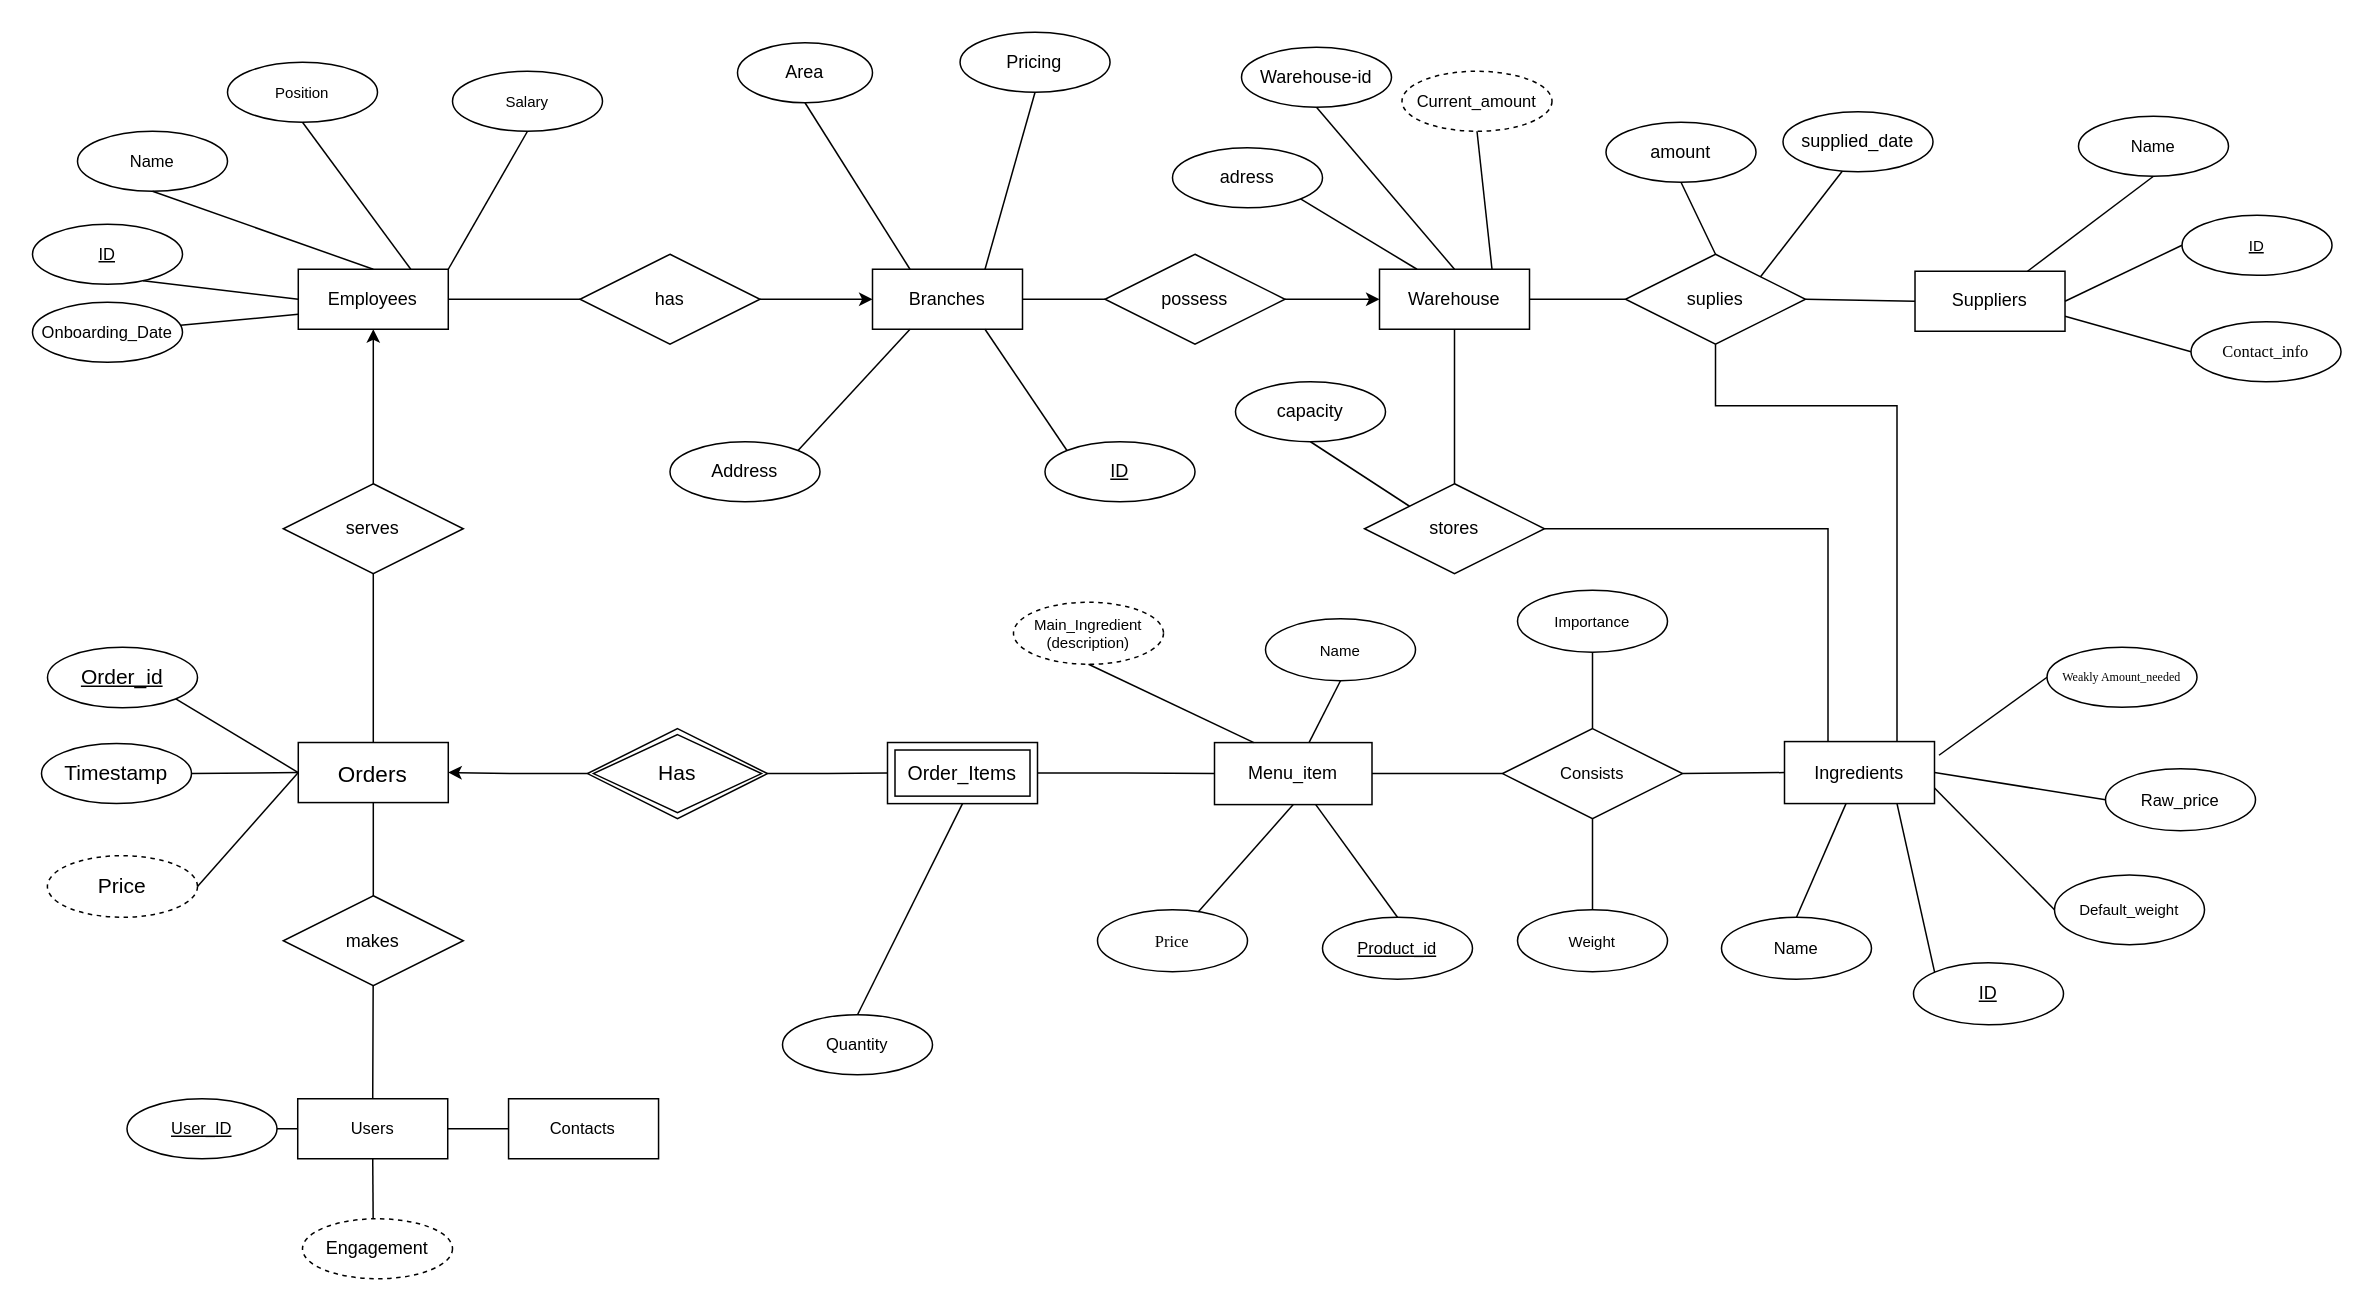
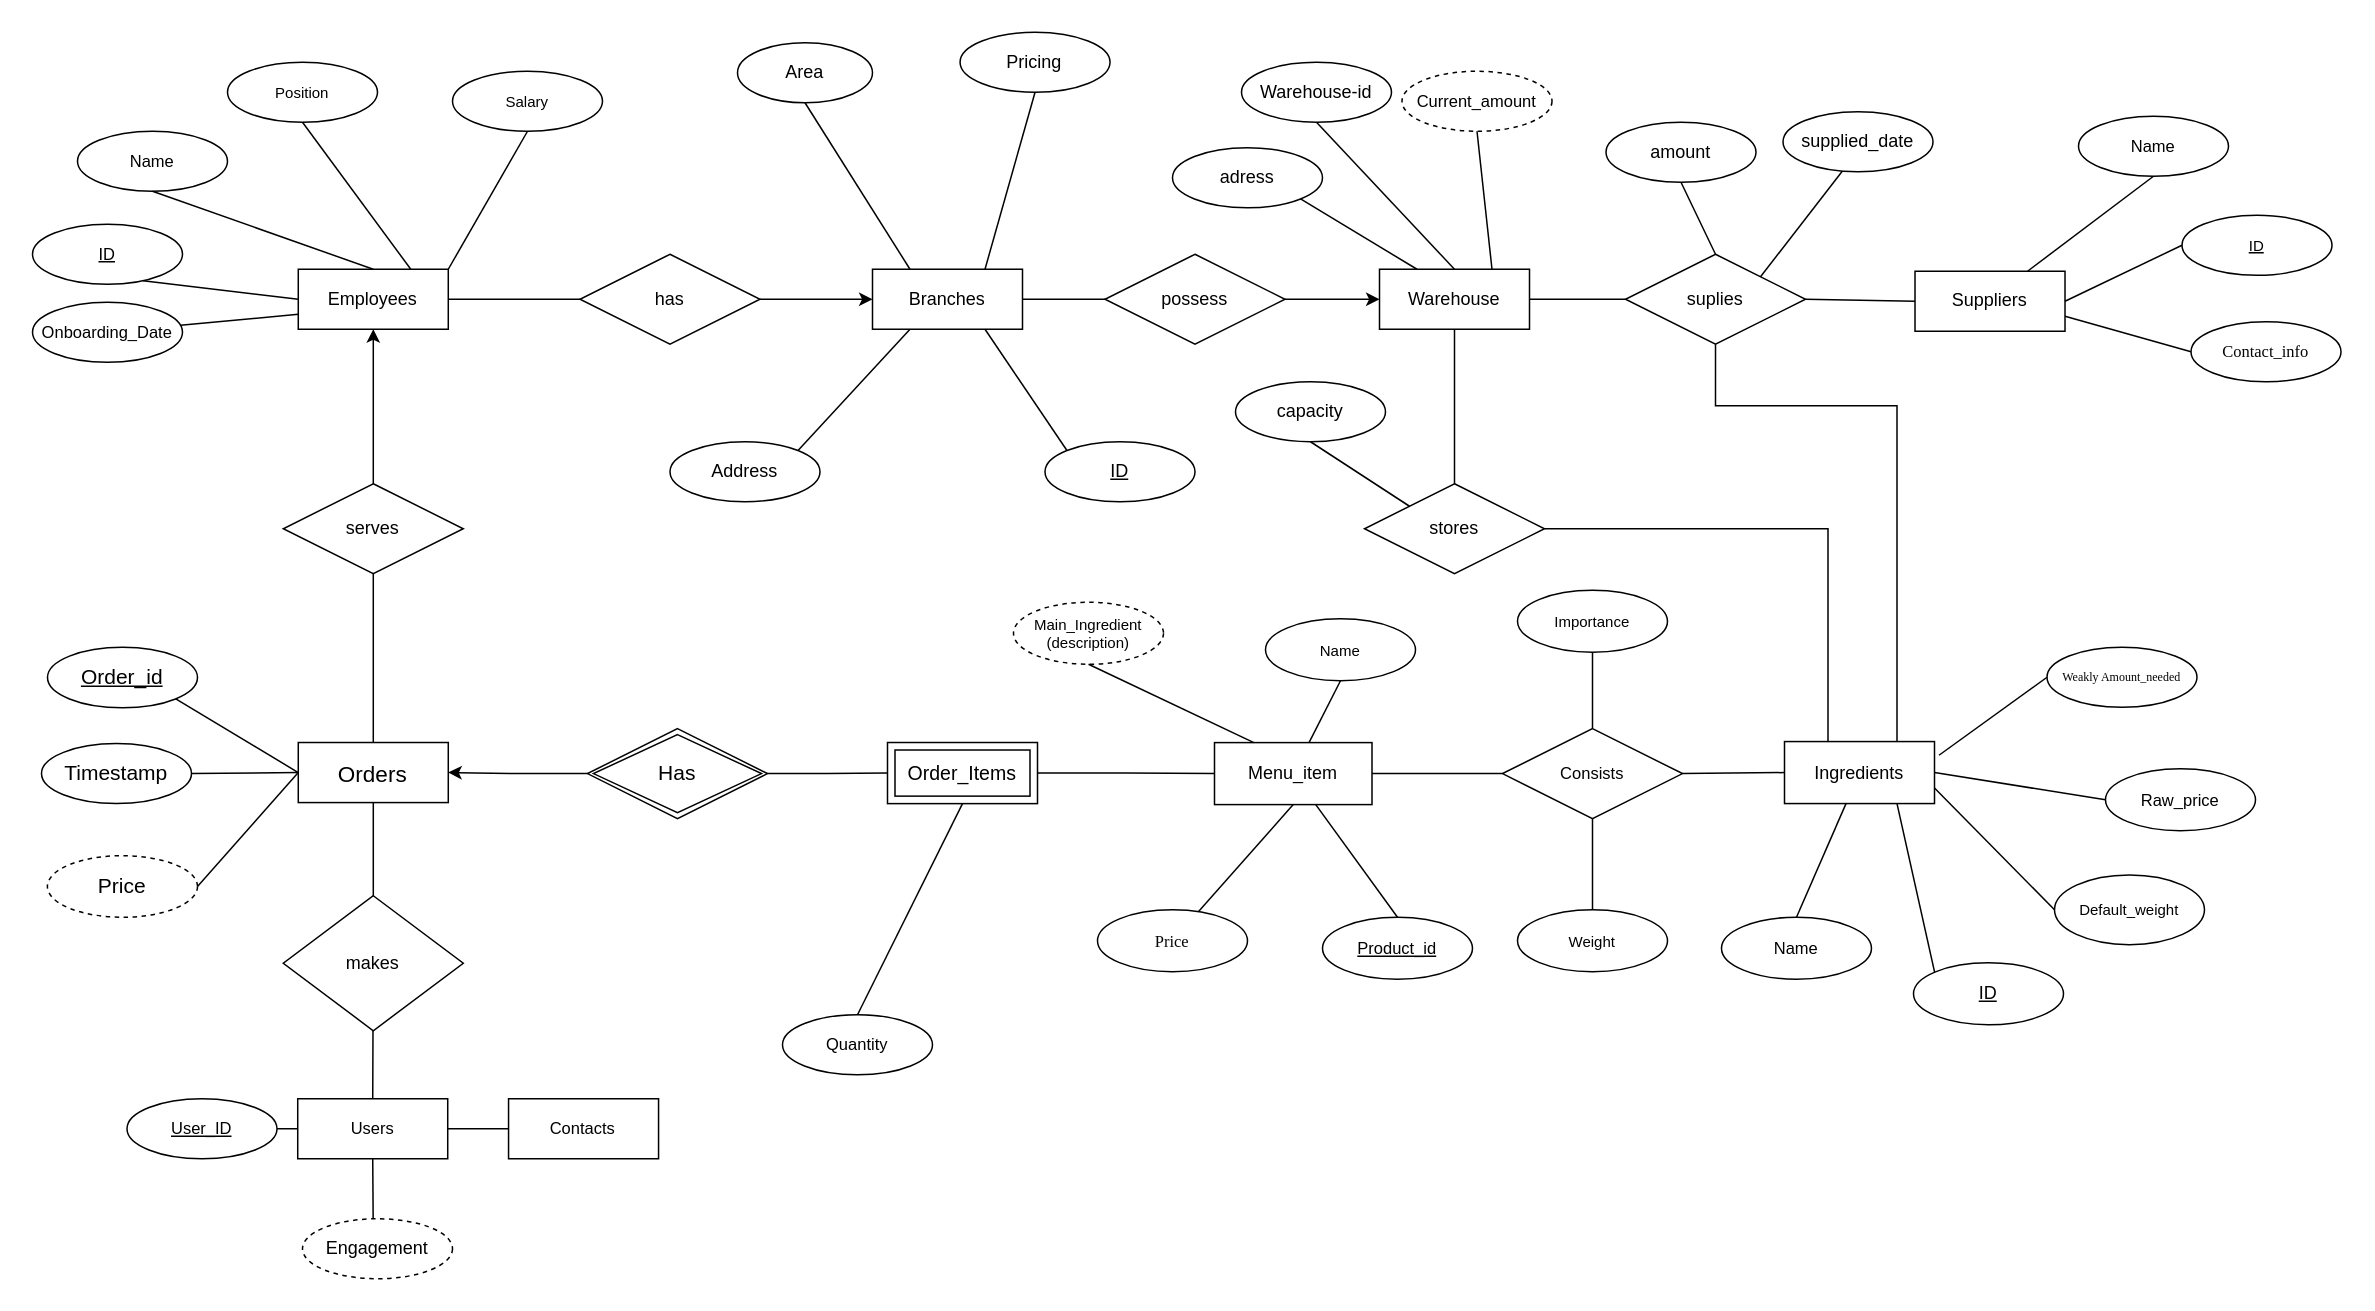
node "Warehouse-id": moved (1316, 77) -> (1316, 92)
node "makes": size 180x90 -> 180x135
